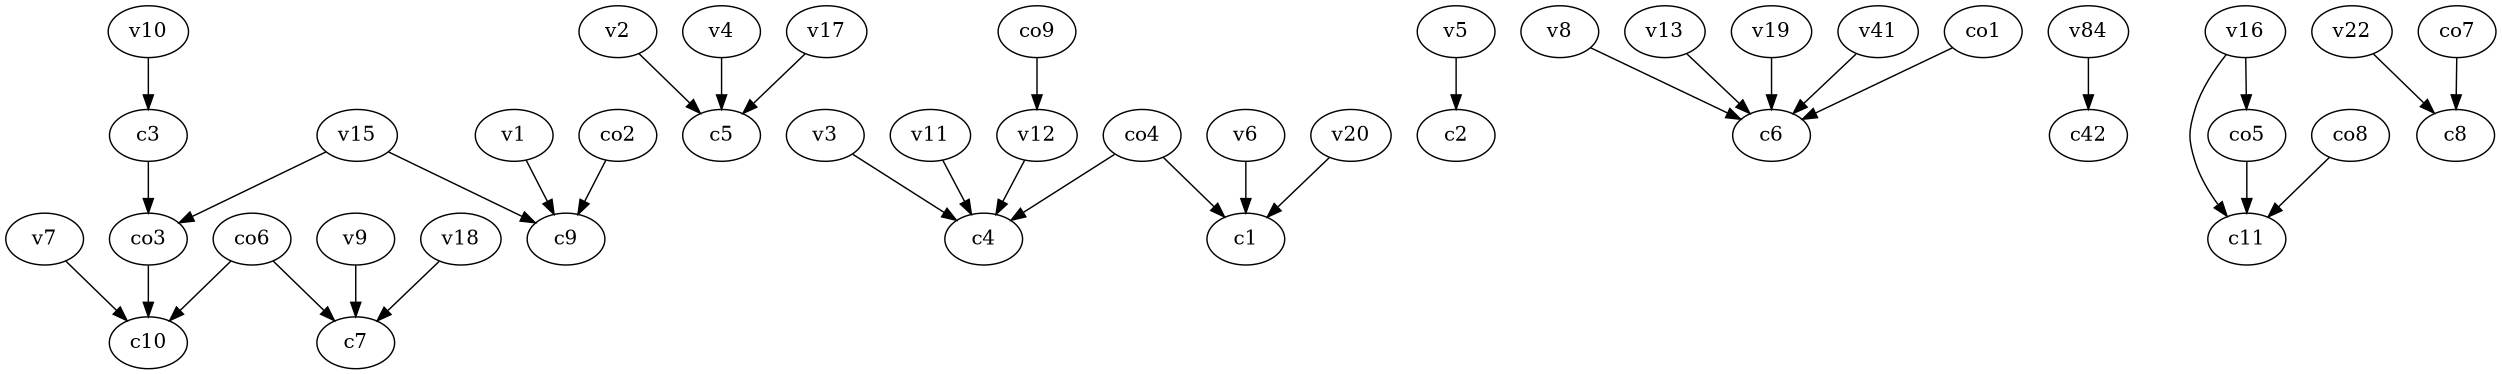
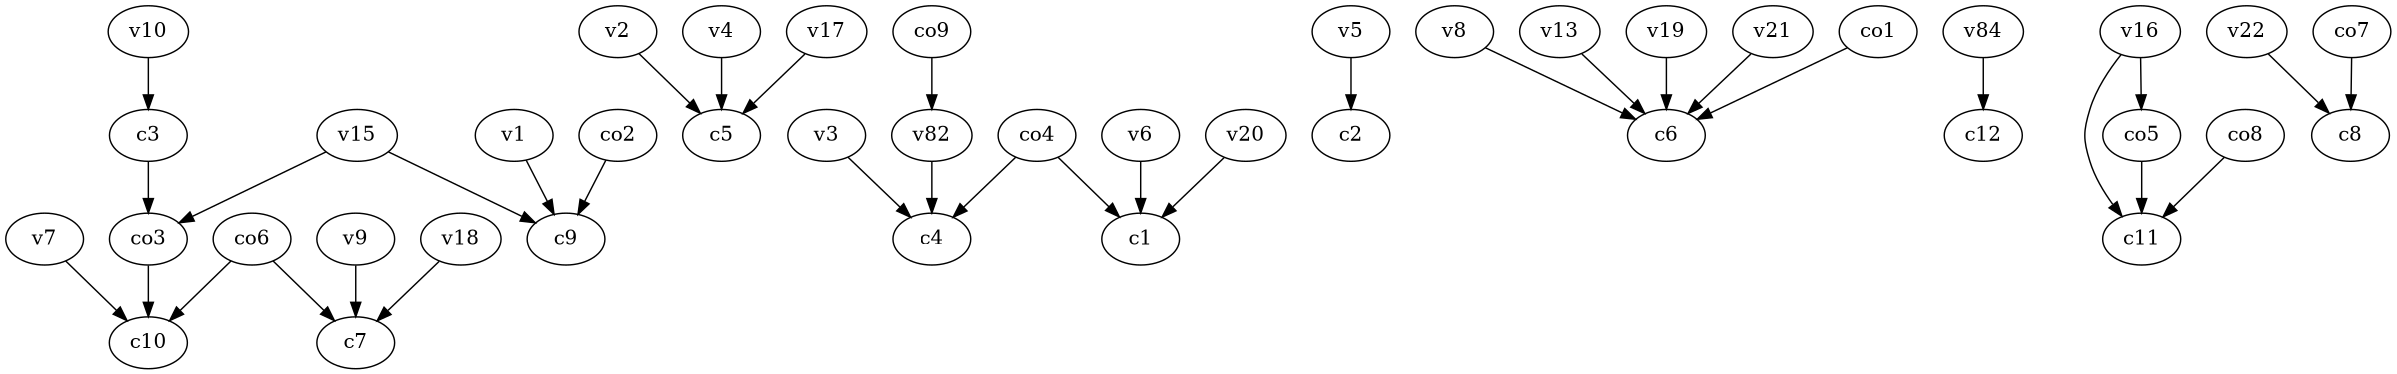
node "v41": label "v41" -> "v21"
node "v11": removed
node "v12": label "v12" -> "v82"
node "c42": label "c42" -> "c12"
